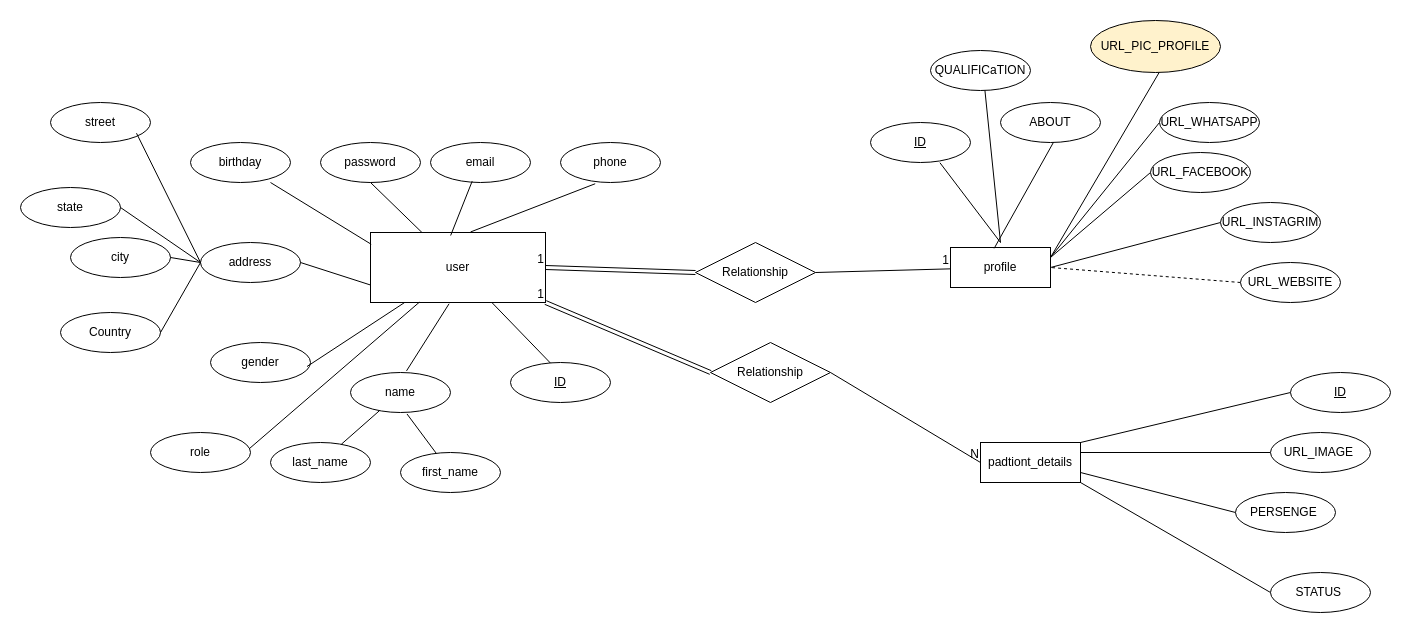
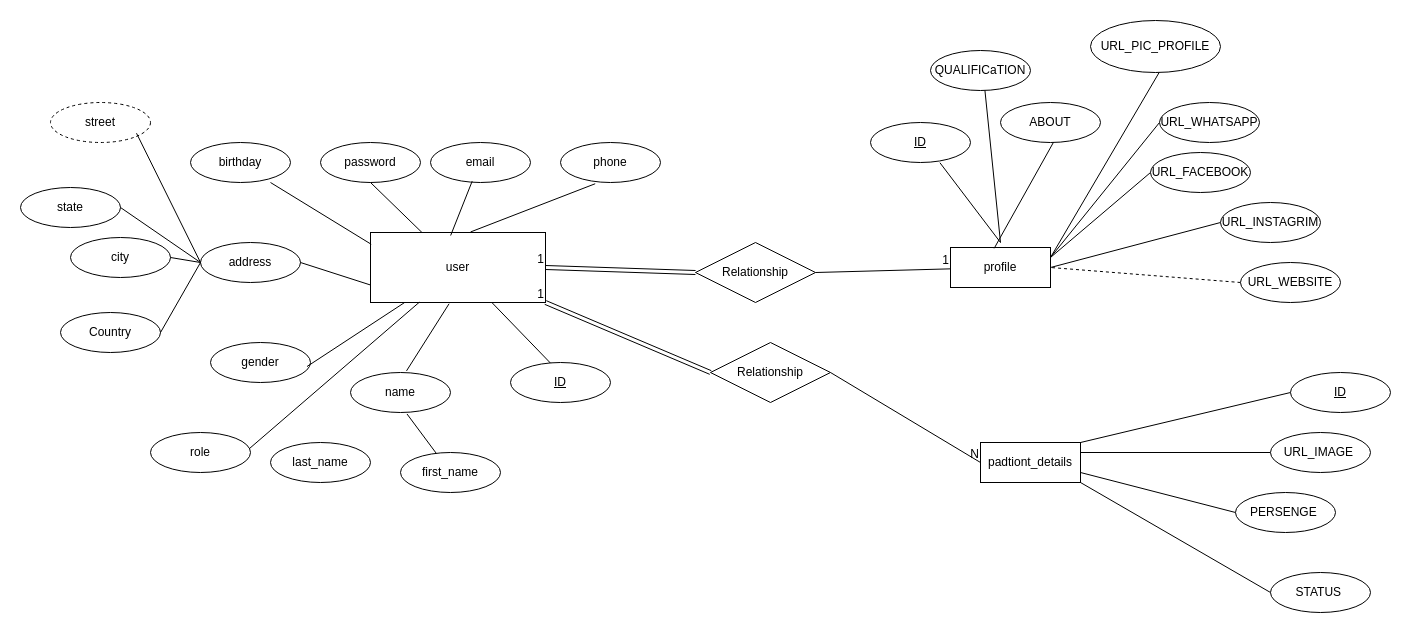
node "URL_PIC_PROFILE": fillcolor #fff2cc -> #ffffff
node "street": style solid -> dashed
edge "name" -- "last_name": removed
